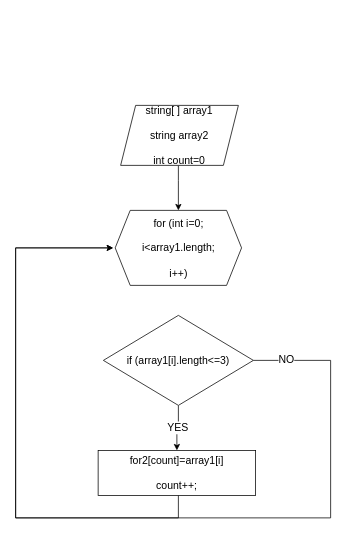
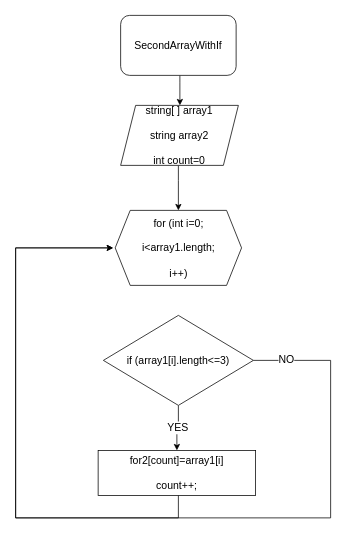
node "SecondArrayWithIf": added
edge "SecondArrayWithIf" -> "string[ ] array1 string array2 int count=0": added
